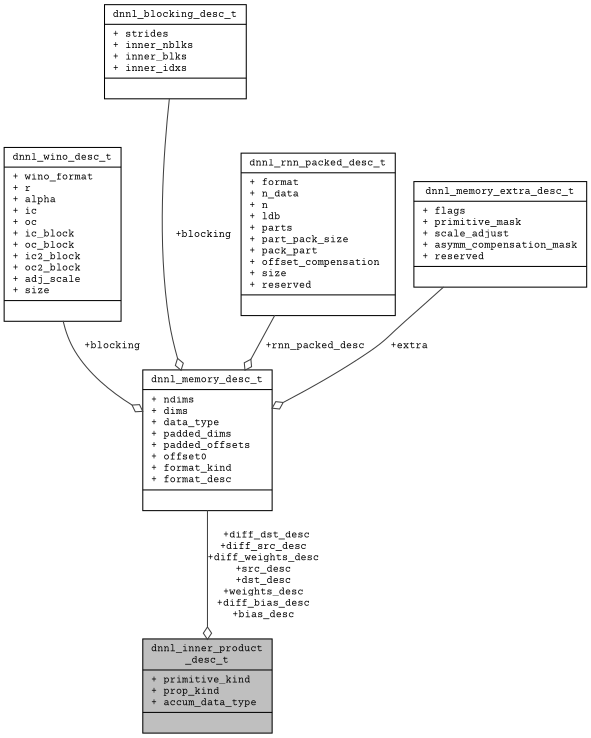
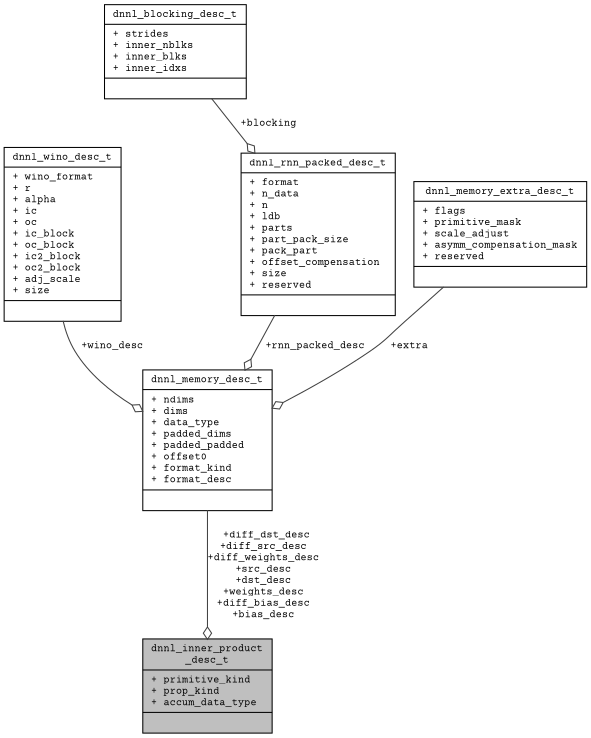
edge "dnnl_blocking_desc_t" -> "dnnl_memory_desc_t": now "dnnl_blocking_desc_t" -> "dnnl_rnn_packed_desc_t"
edge "dnnl_wino_desc_t" -> "dnnl_memory_desc_t": label " +blocking" -> " +wino_desc"
node "dnnl_memory_desc_t": text "+ padded_offsets" -> "+ padded_padded"
